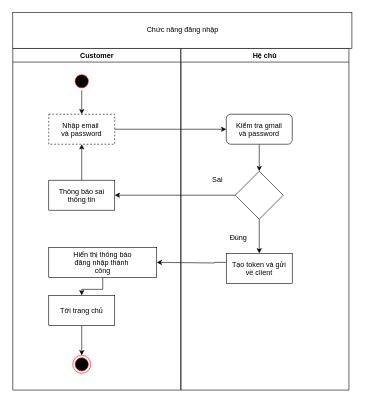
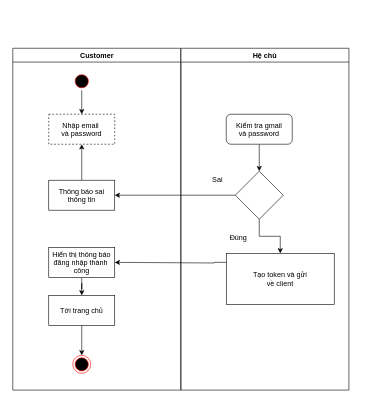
node "Chức năng đăng nhập": removed
edge "Nhập email và password" -> "Kiểm tra gmail và password": removed
node "Hiển thị thông báo đăng nhập thành công": size 108x30 -> 66x30
node "Tạo token và gửi về client": size 66x30 -> 108x51
